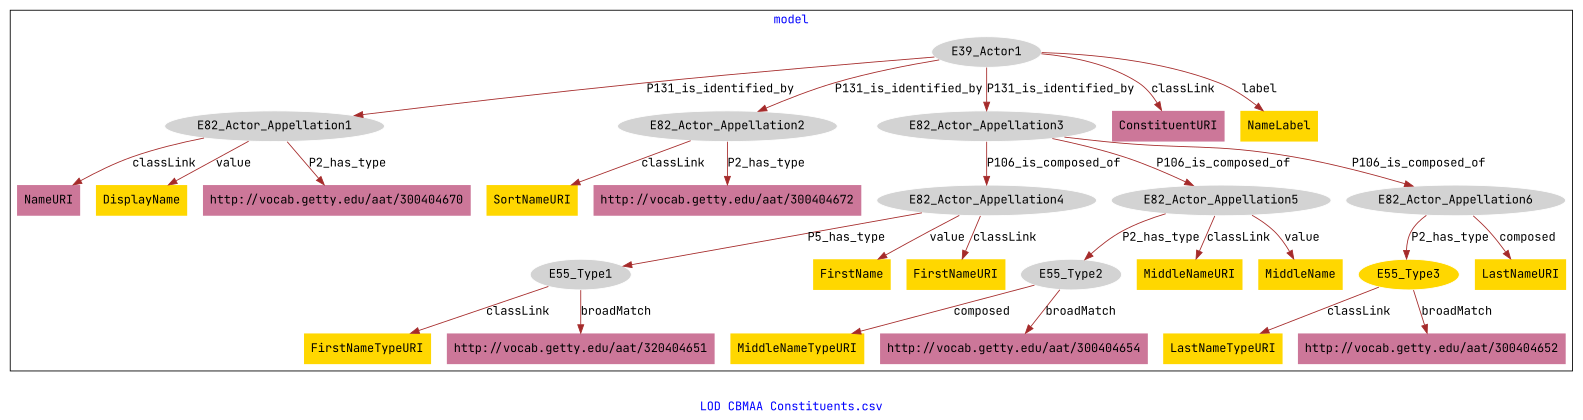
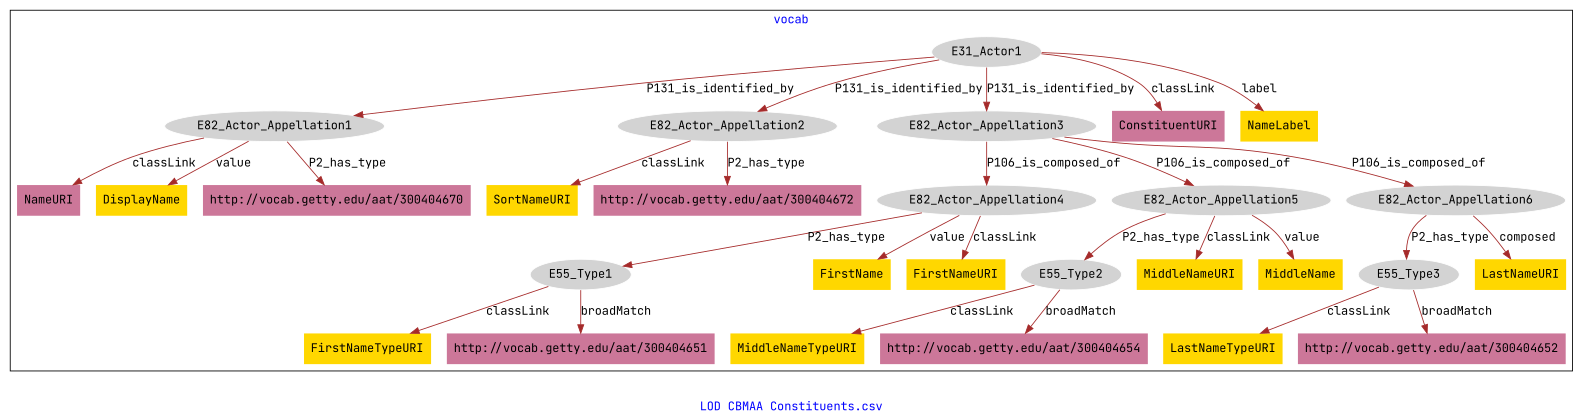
cluster "model": label "model" -> "vocab"
node "E39_Actor1": label "E39_Actor1" -> "E31_Actor1"
edge "E82_Actor_Appellation4" -> "E55_Type1": label "P5_has_type" -> "P2_has_type"
node "E55_Type3": fillcolor gold -> lightgray
edge "E55_Type2" -> "MiddleNameTypeURI": label "composed" -> "classLink"
node "http://vocab.getty.edu/aat/320404651": label "http://vocab.getty.edu/aat/320404651" -> "http://vocab.getty.edu/aat/300404651"
